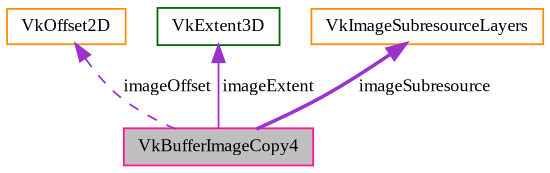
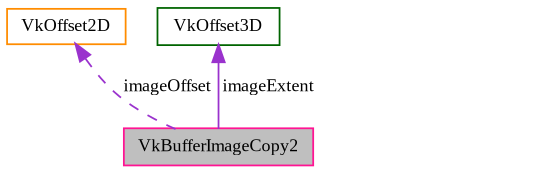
node "VkExtent3D": label "VkExtent3D" -> "VkOffset3D"
node "VkImageSubresourceLayers": removed
node "VkBufferImageCopy4": label "VkBufferImageCopy4" -> "VkBufferImageCopy2"
